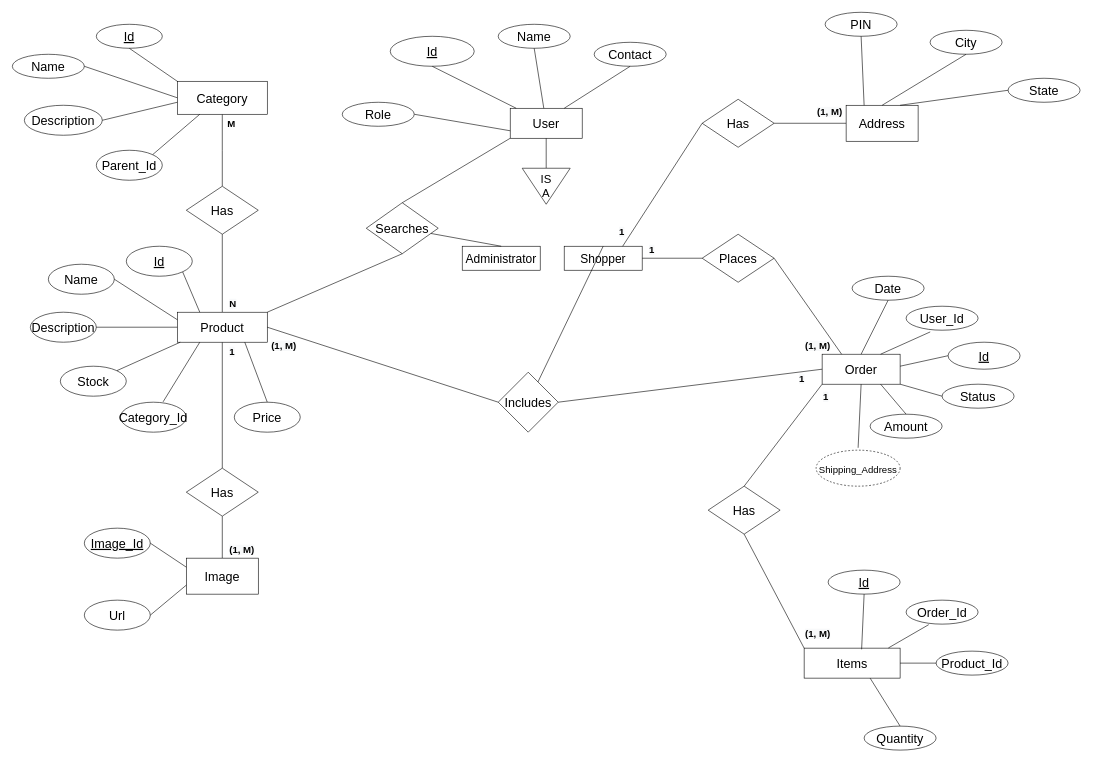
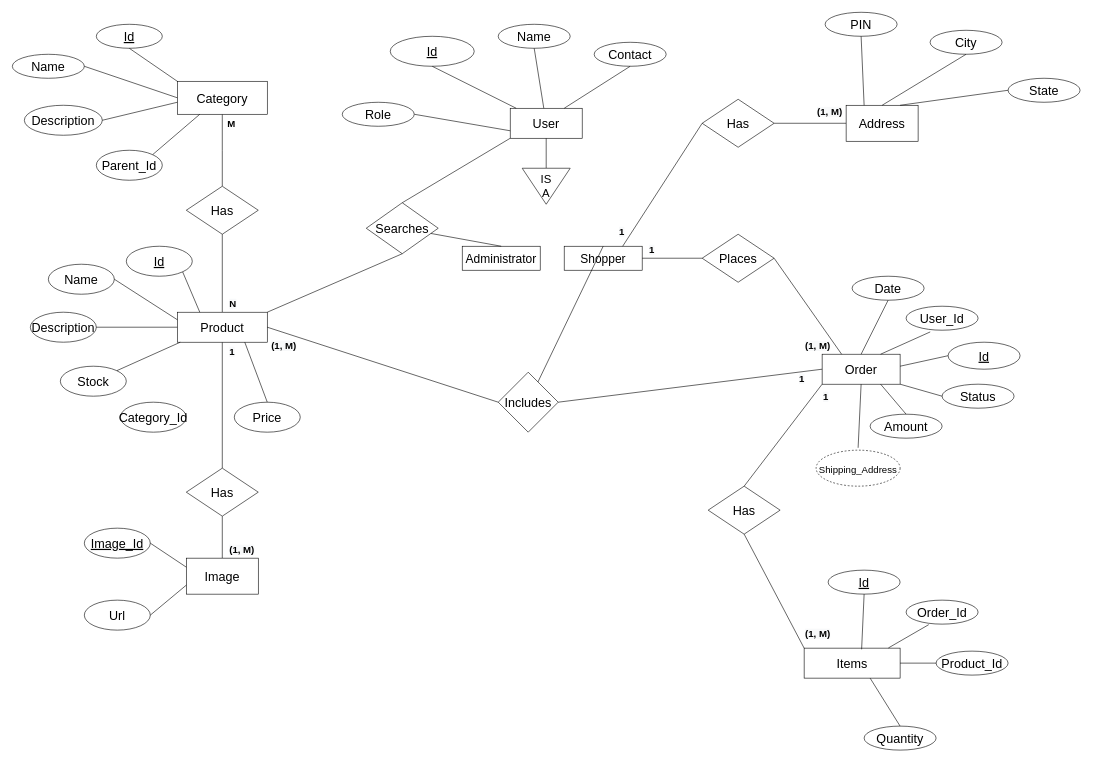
edge "Product" -- "Category_Id": removed
